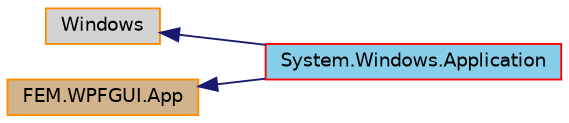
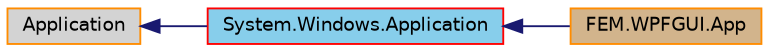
node "Windows": label "Windows" -> "Application"
edge "System.Windows.Application" -> "FEM.WPFGUI.App": reversed
